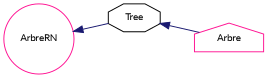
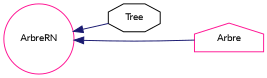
edge "Arbre" -> "Tree": now "Arbre" -> "ArbreRN"
